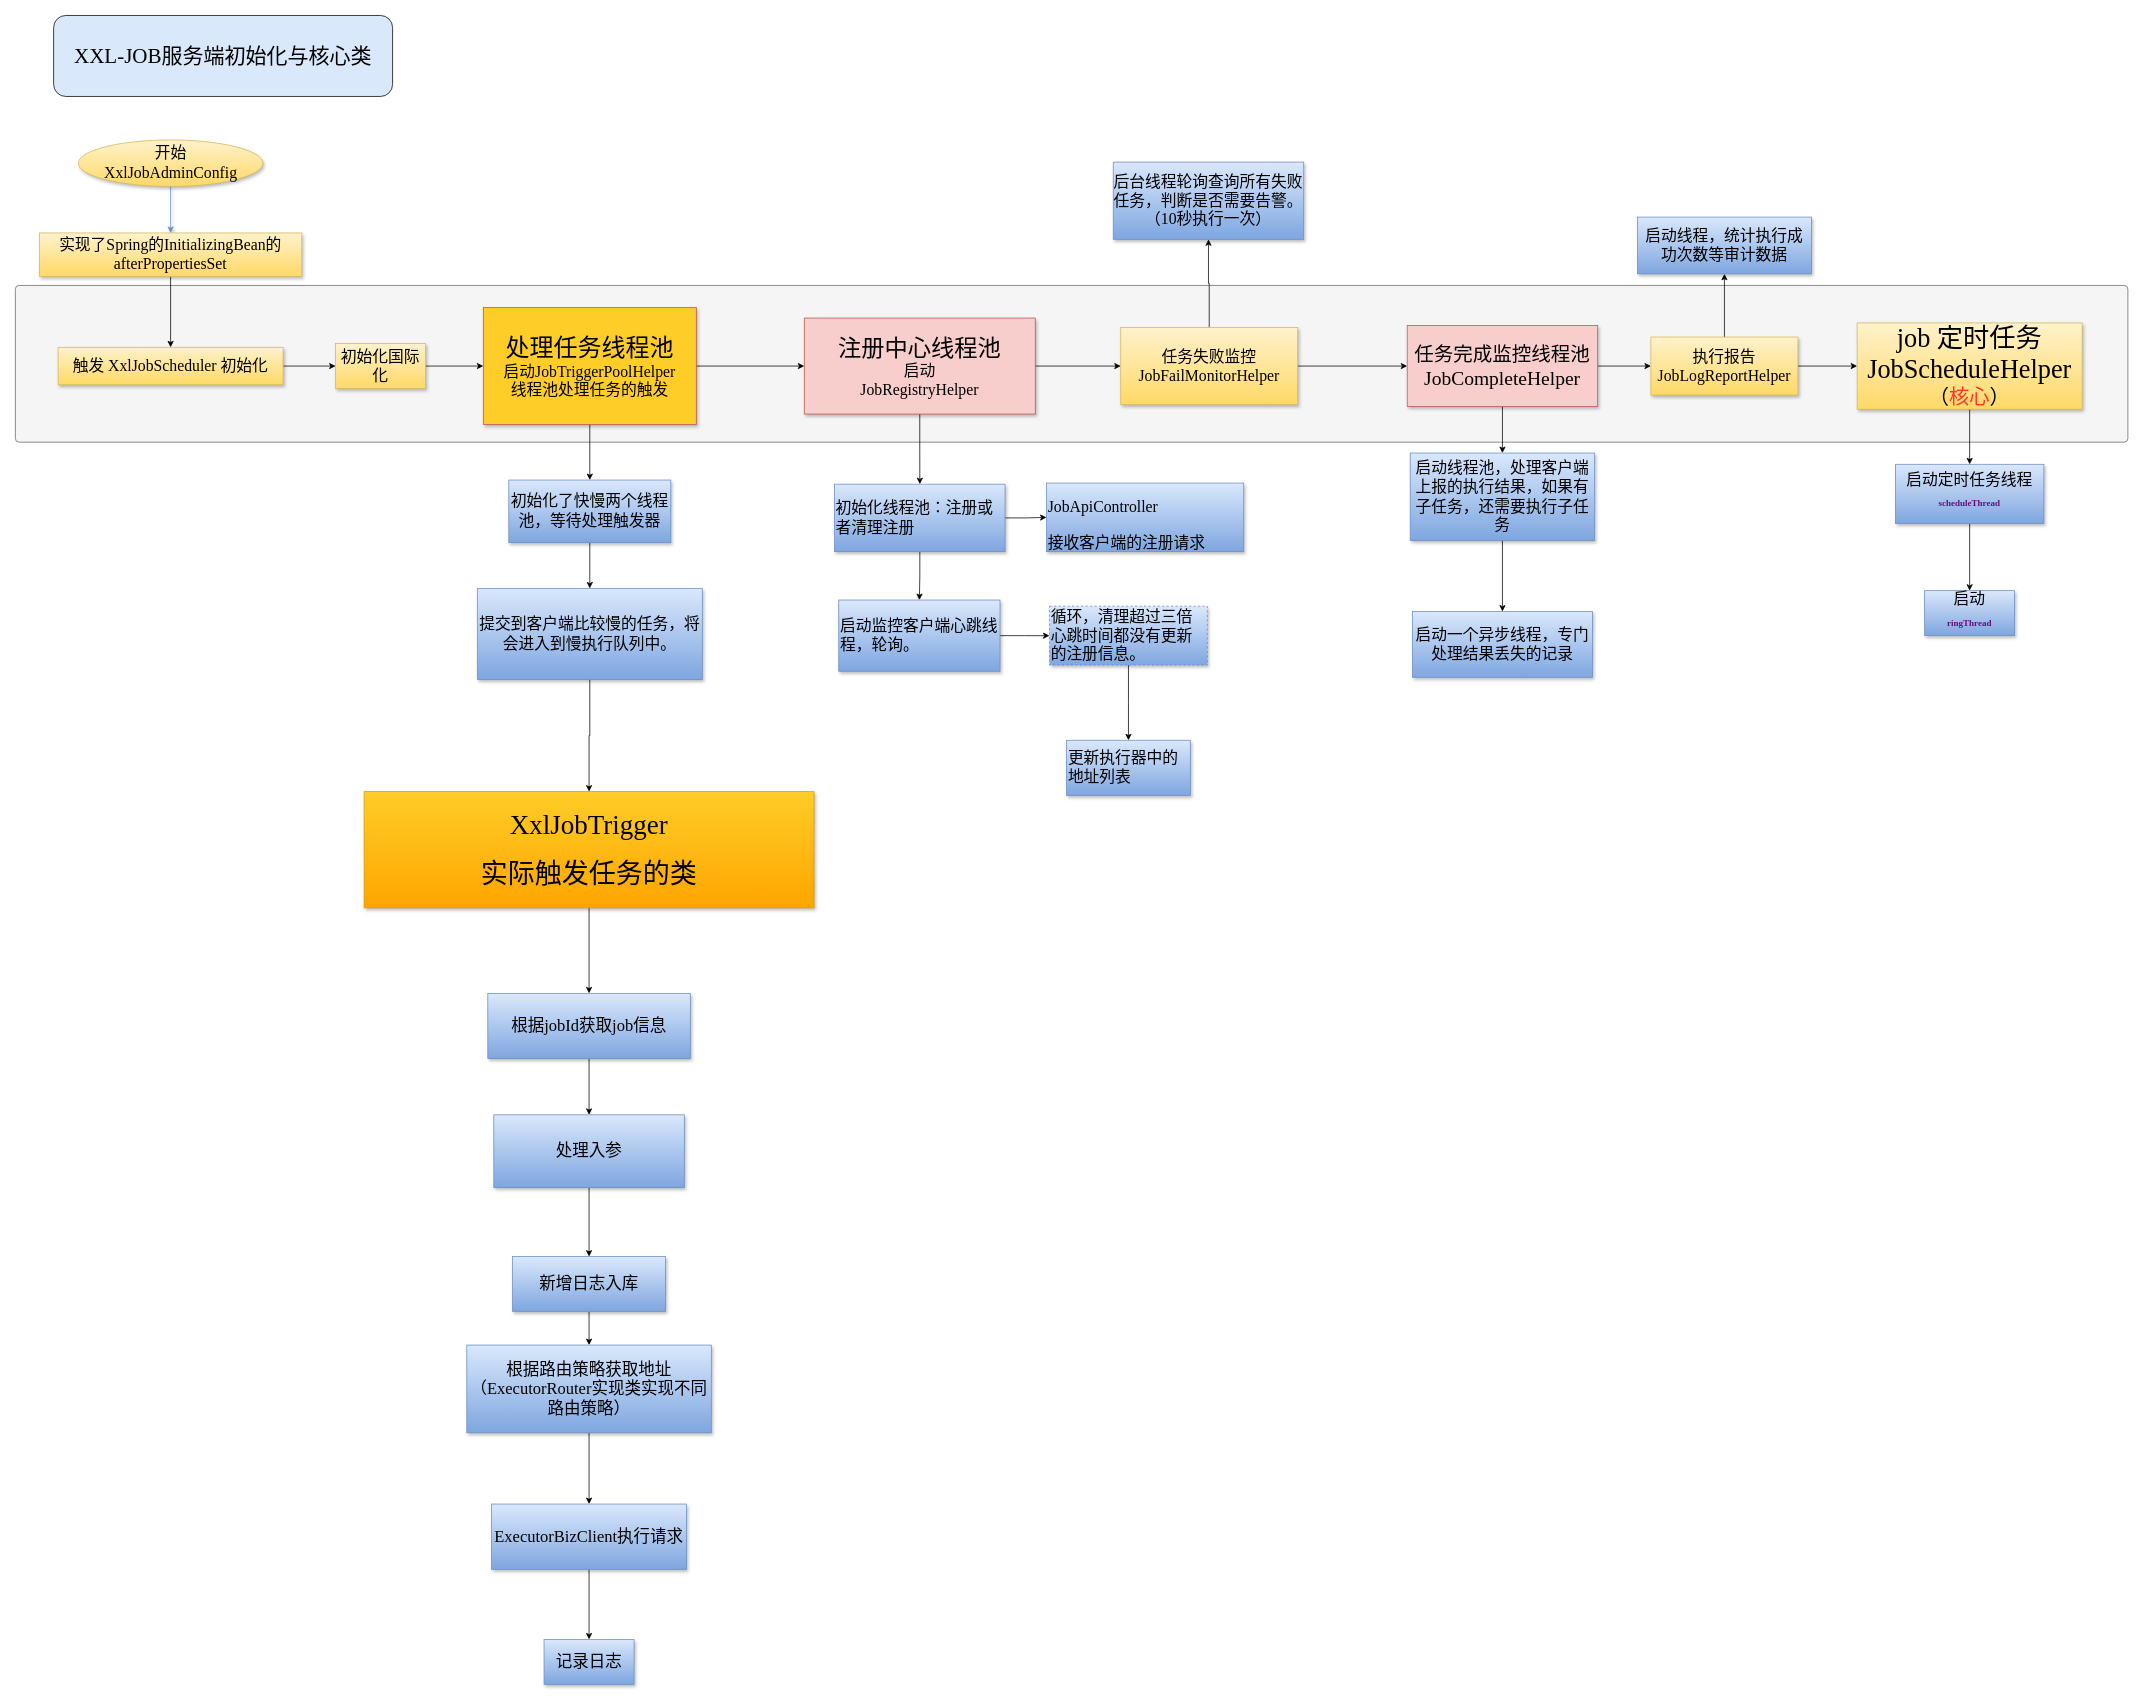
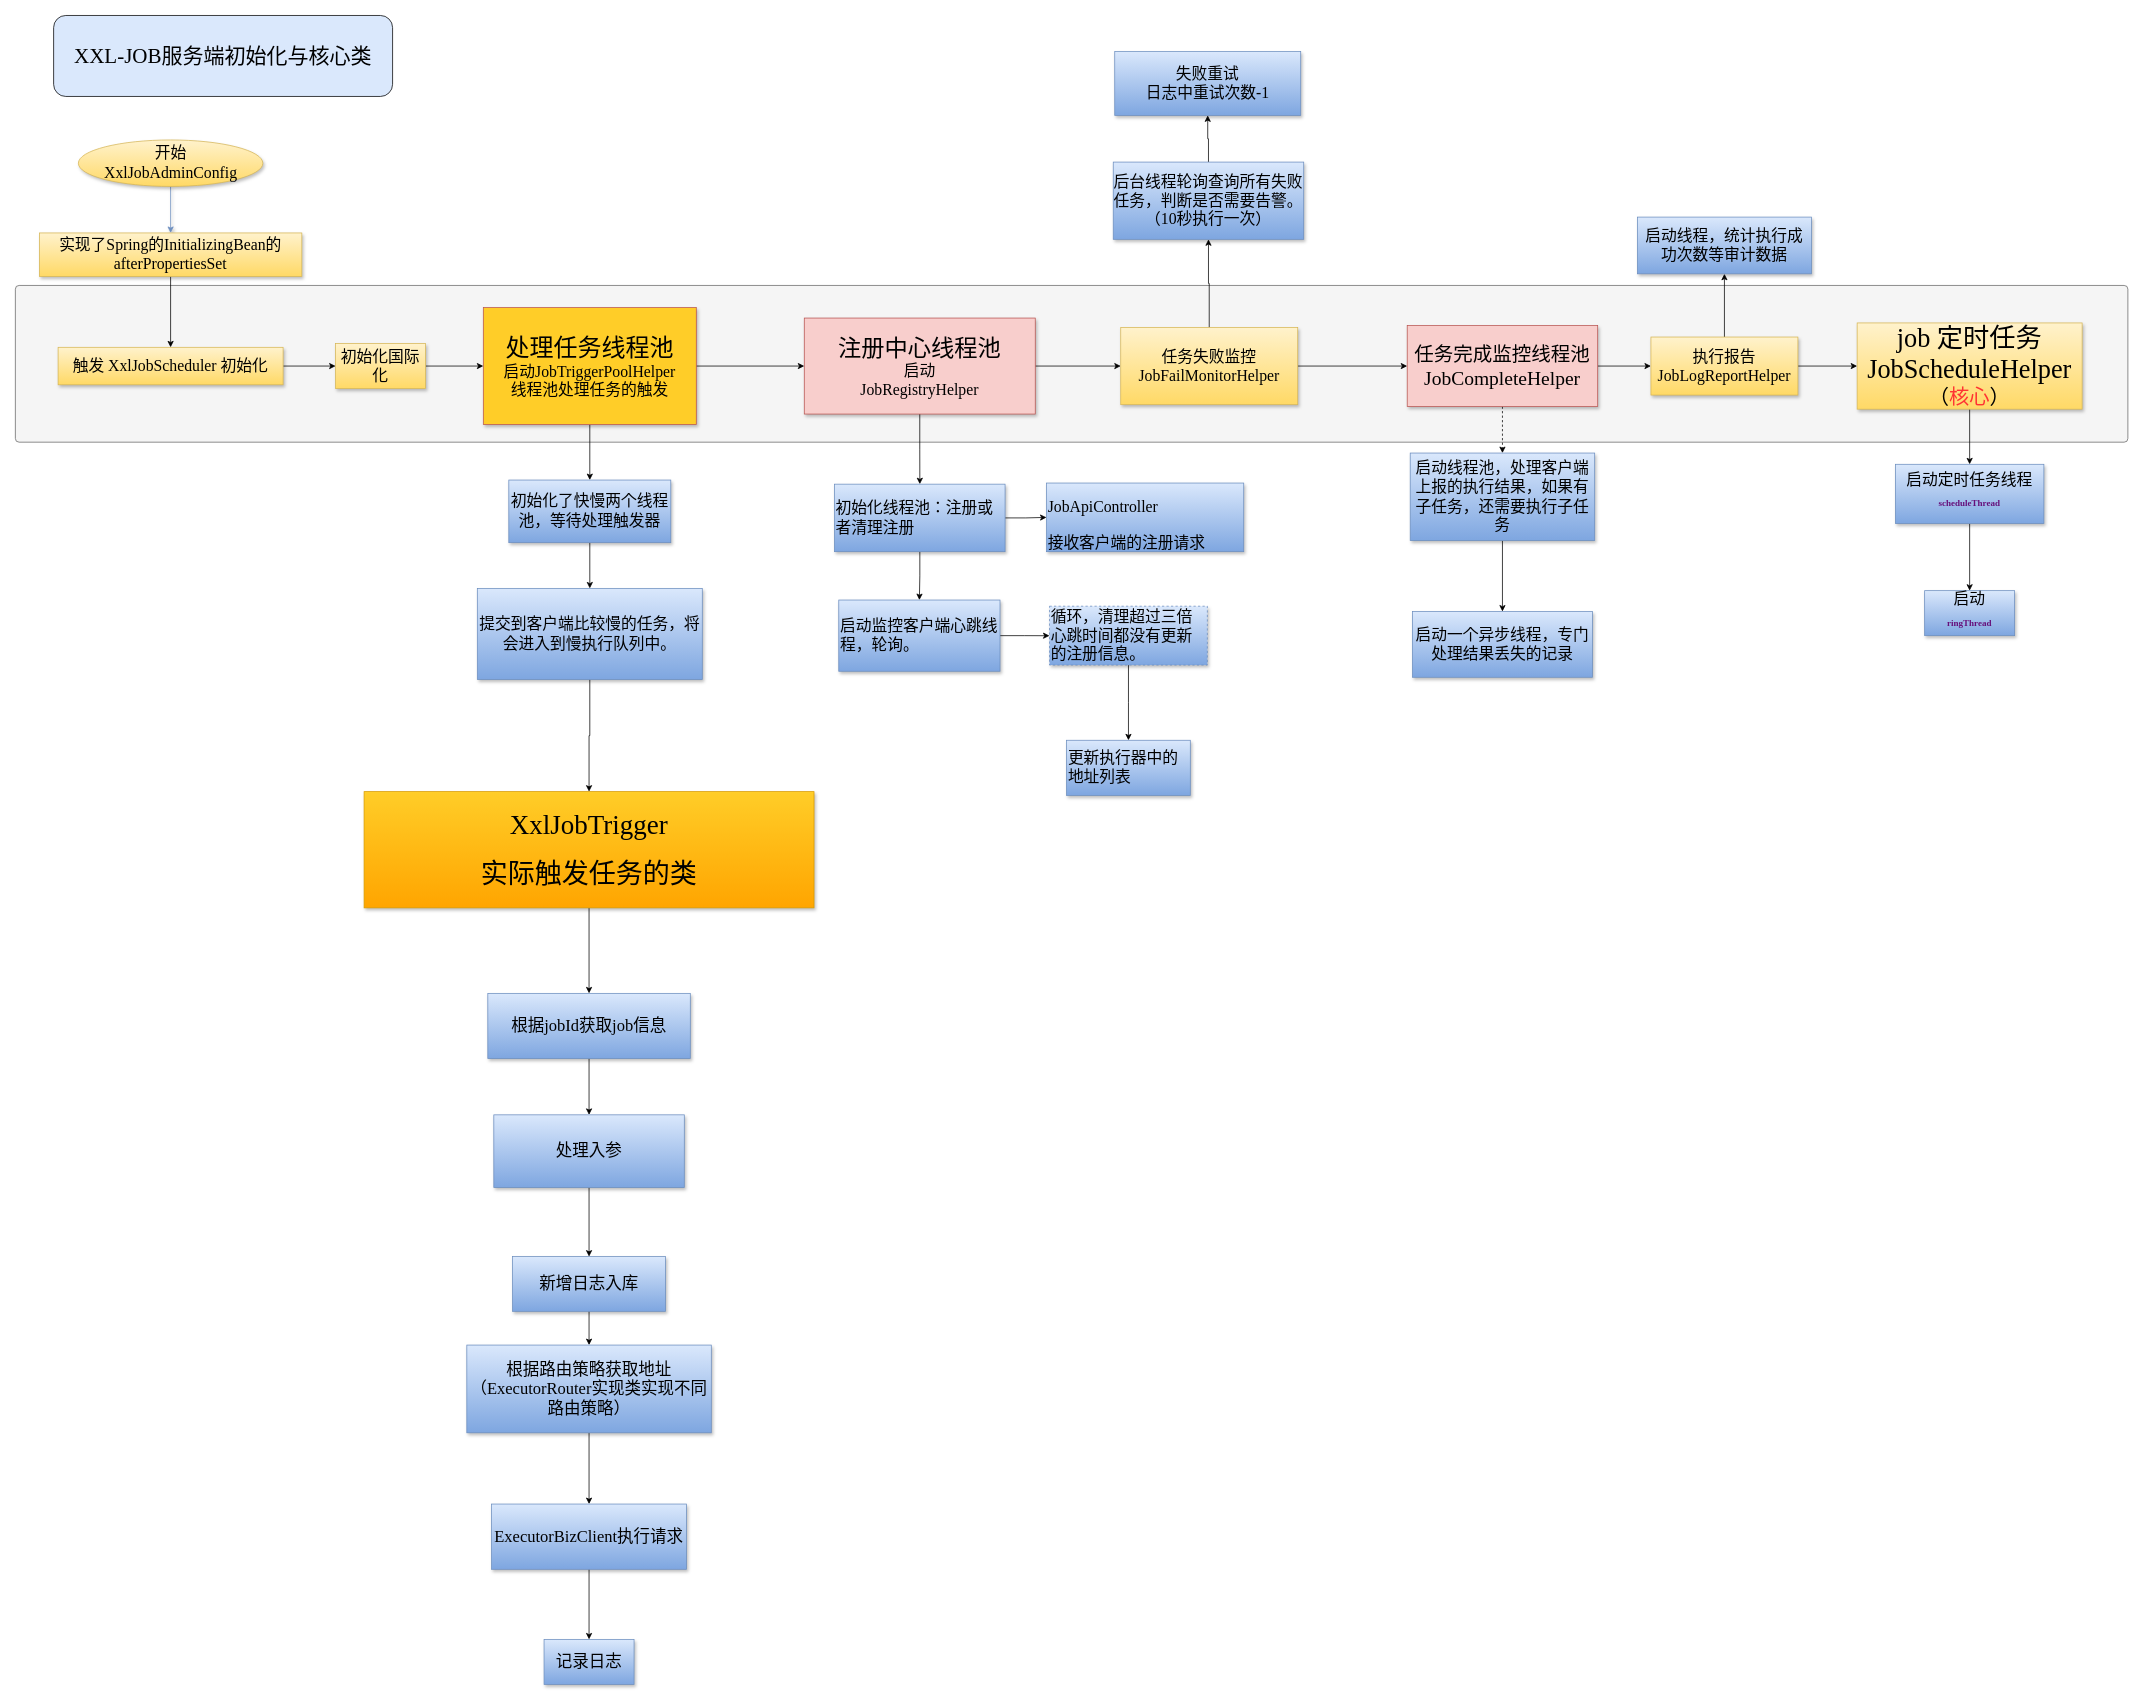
node "失败重试 日志中重试次数-1": added
edge "后台线程轮询查询所有失败任务，判断是否需要告警。 （10秒执行一次）" -> "失败重试 日志中重试次数-1": added
edge "任务完成监控线程池 JobCompleteHelper" -> "启动线程池，处理客户端上报的执行结果，如果有子任务，还需要执行子任务": style solid -> dashed
